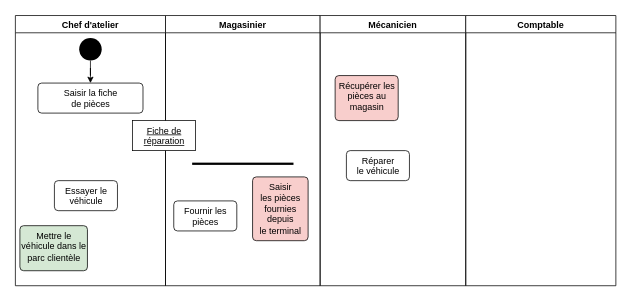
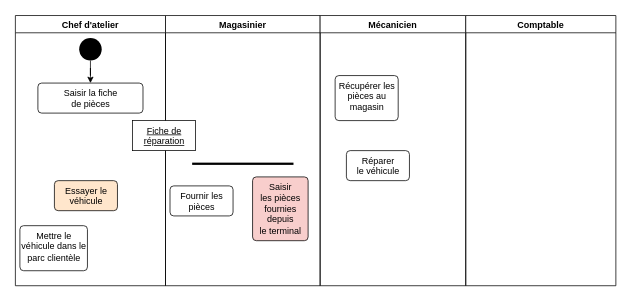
node "Récupérer les pièces au magasin": fillcolor #f8cecc -> #ffffff
node "Essayer le véhicule": fillcolor #ffffff -> #ffe6cc
node "Fournir les pièces": moved (205, 216) -> (201, 201)
node "Mettre le véhicule dans le parc clientèle": fillcolor #d5e8d4 -> #ffffff
